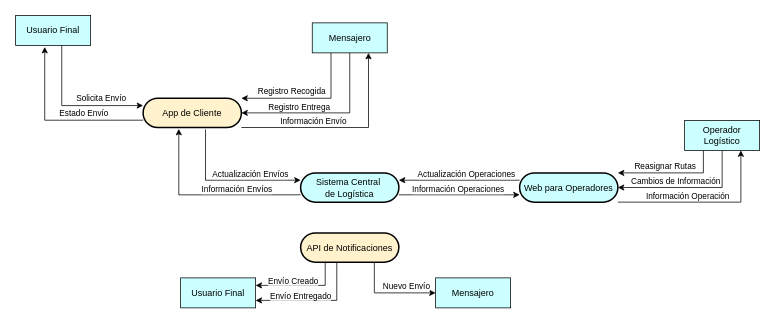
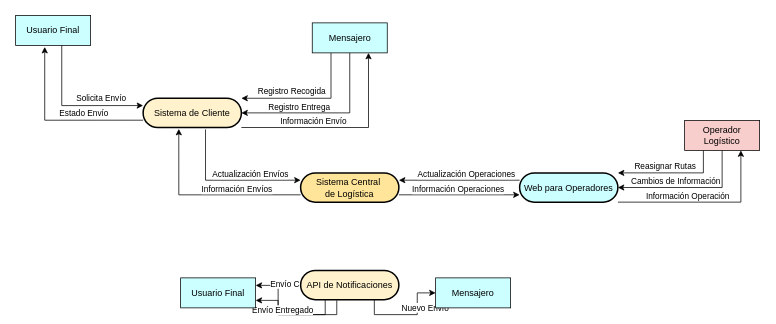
node "App de Cliente": label "App de Cliente" -> "Sistema de Cliente"
node "Operador Logístico": fillcolor #ccffff -> #f8cecc
node "Sistema Central de Logística": fillcolor #ccffff -> #ffe599
node "API de Notificaciones": moved (350, 248) -> (350, 285)
